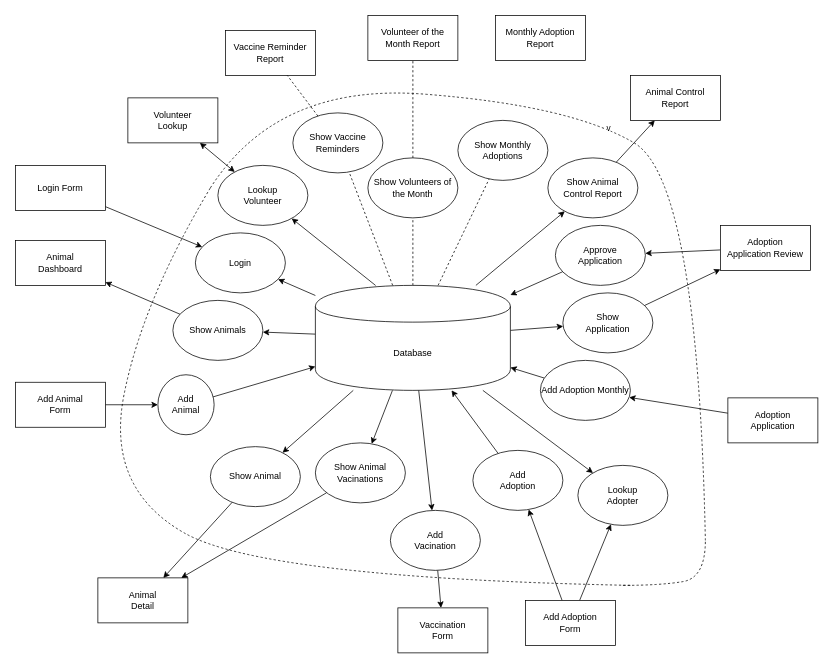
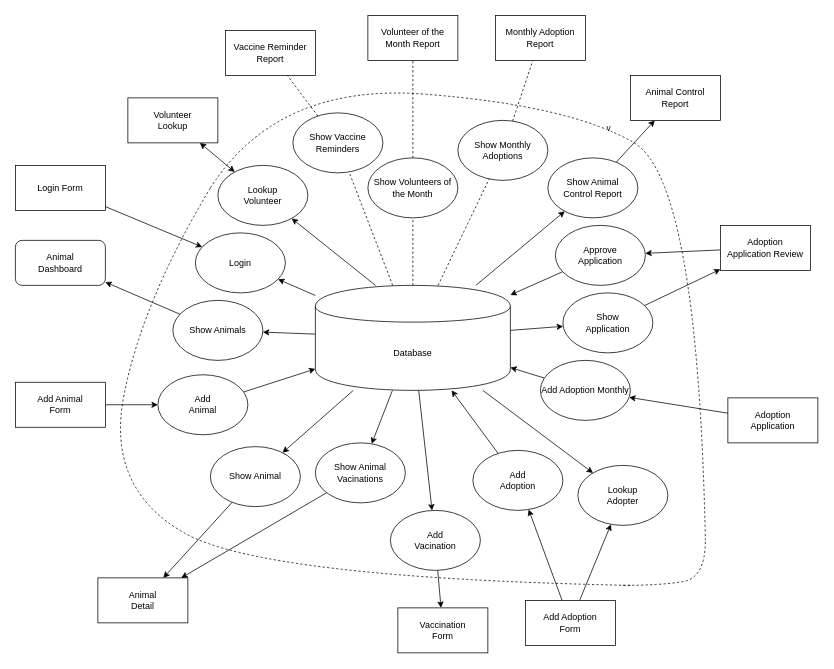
edge "Monthly Adoption Report" -- "Show Monthly Adoptions": added
node "Animal Dashboard": shape rectangle -> rounded rectangle
node "Add Animal": size 56x60 -> 90x60
